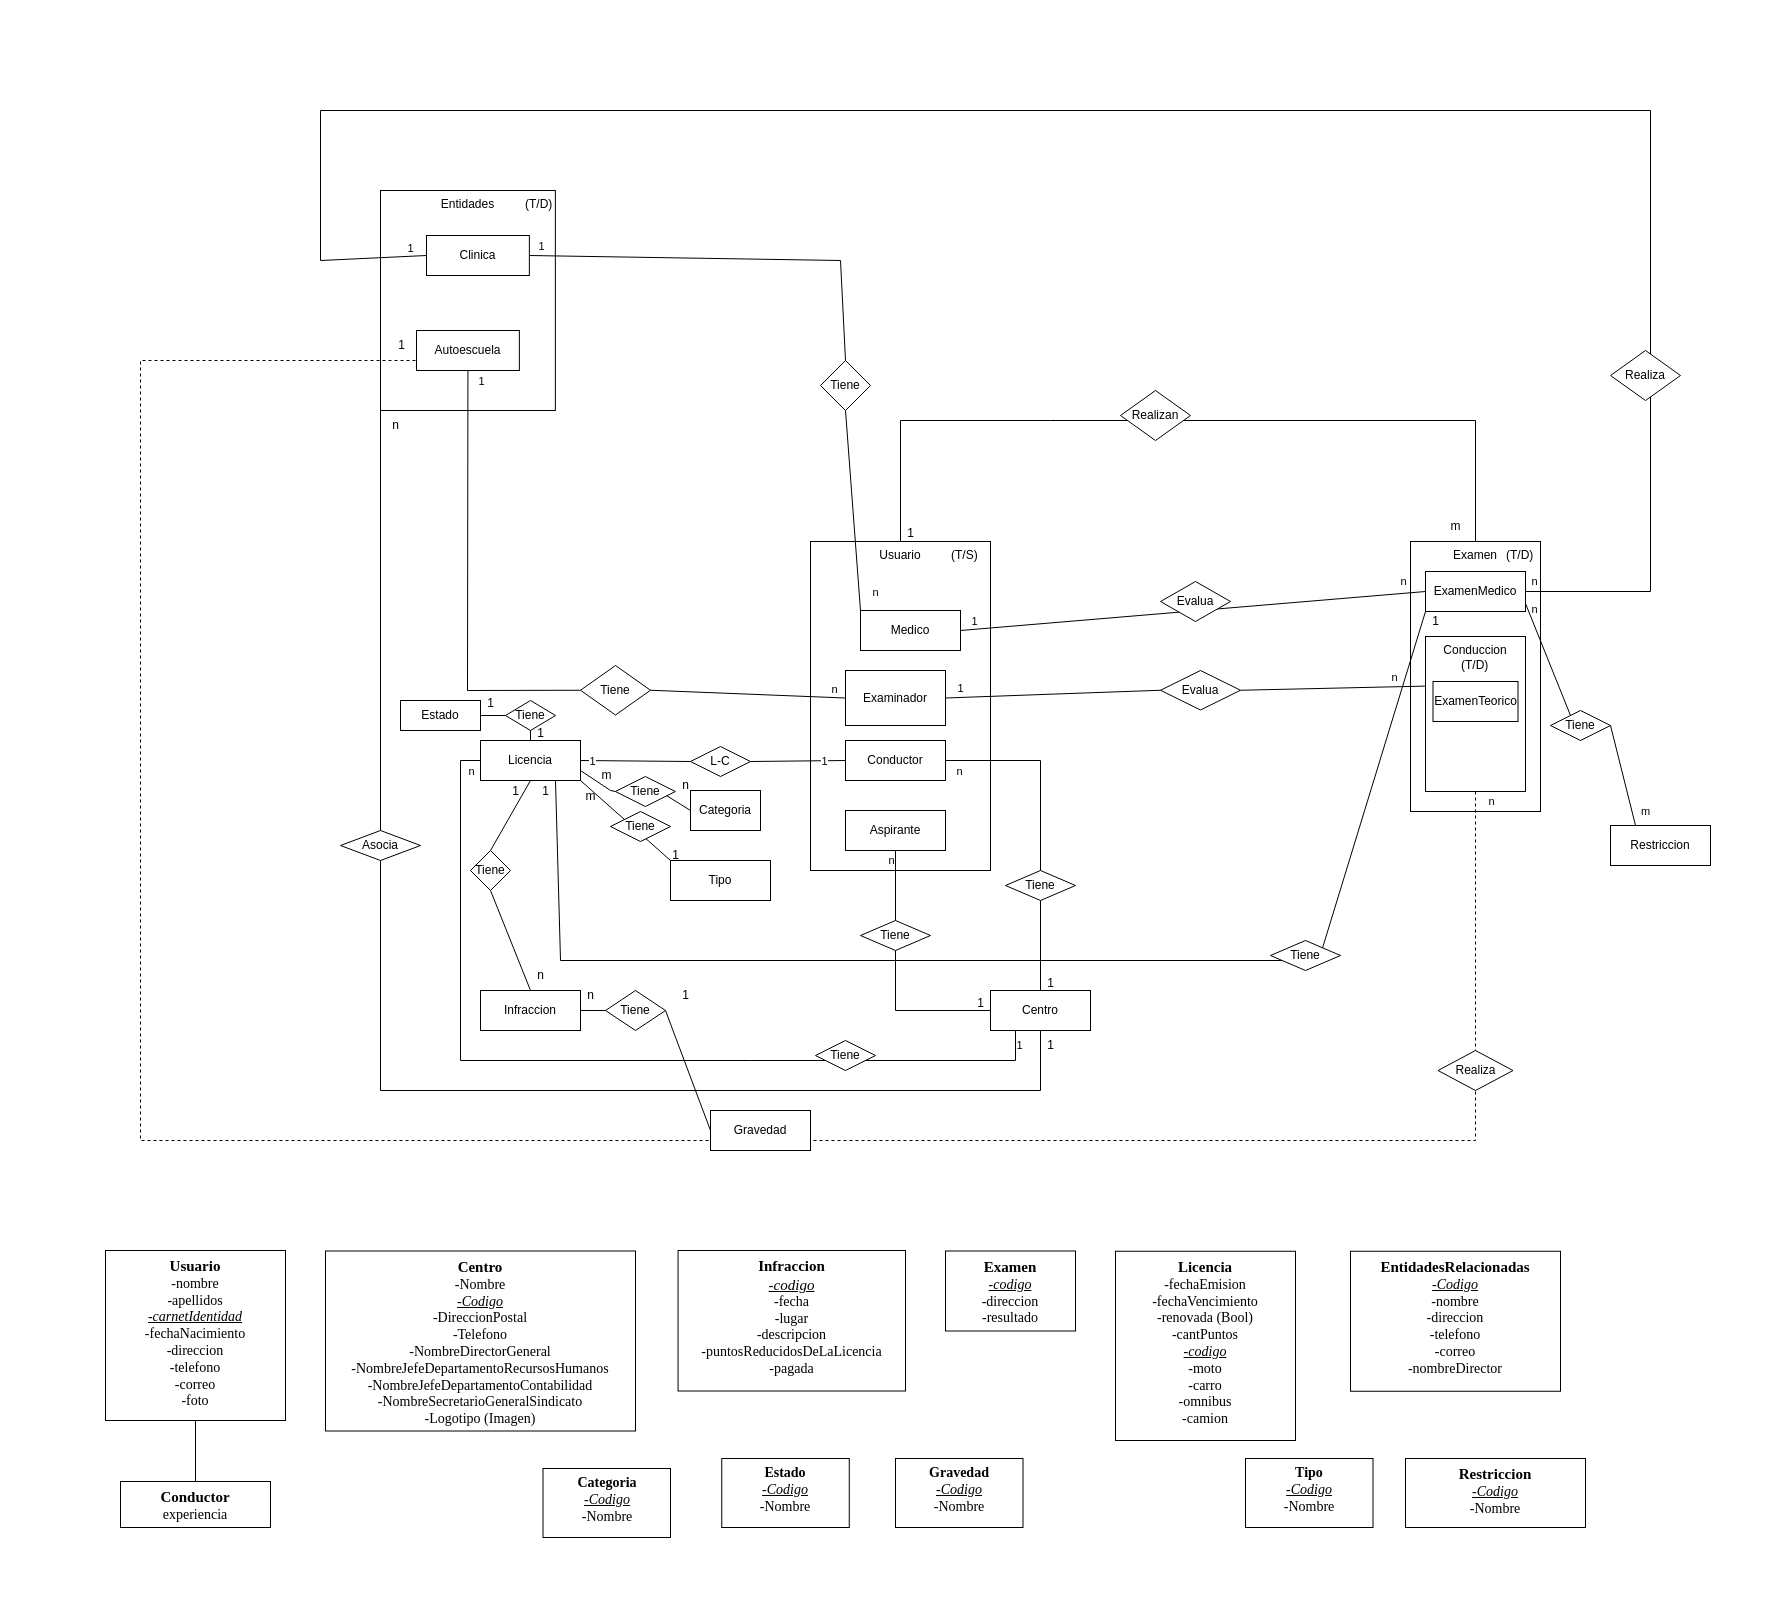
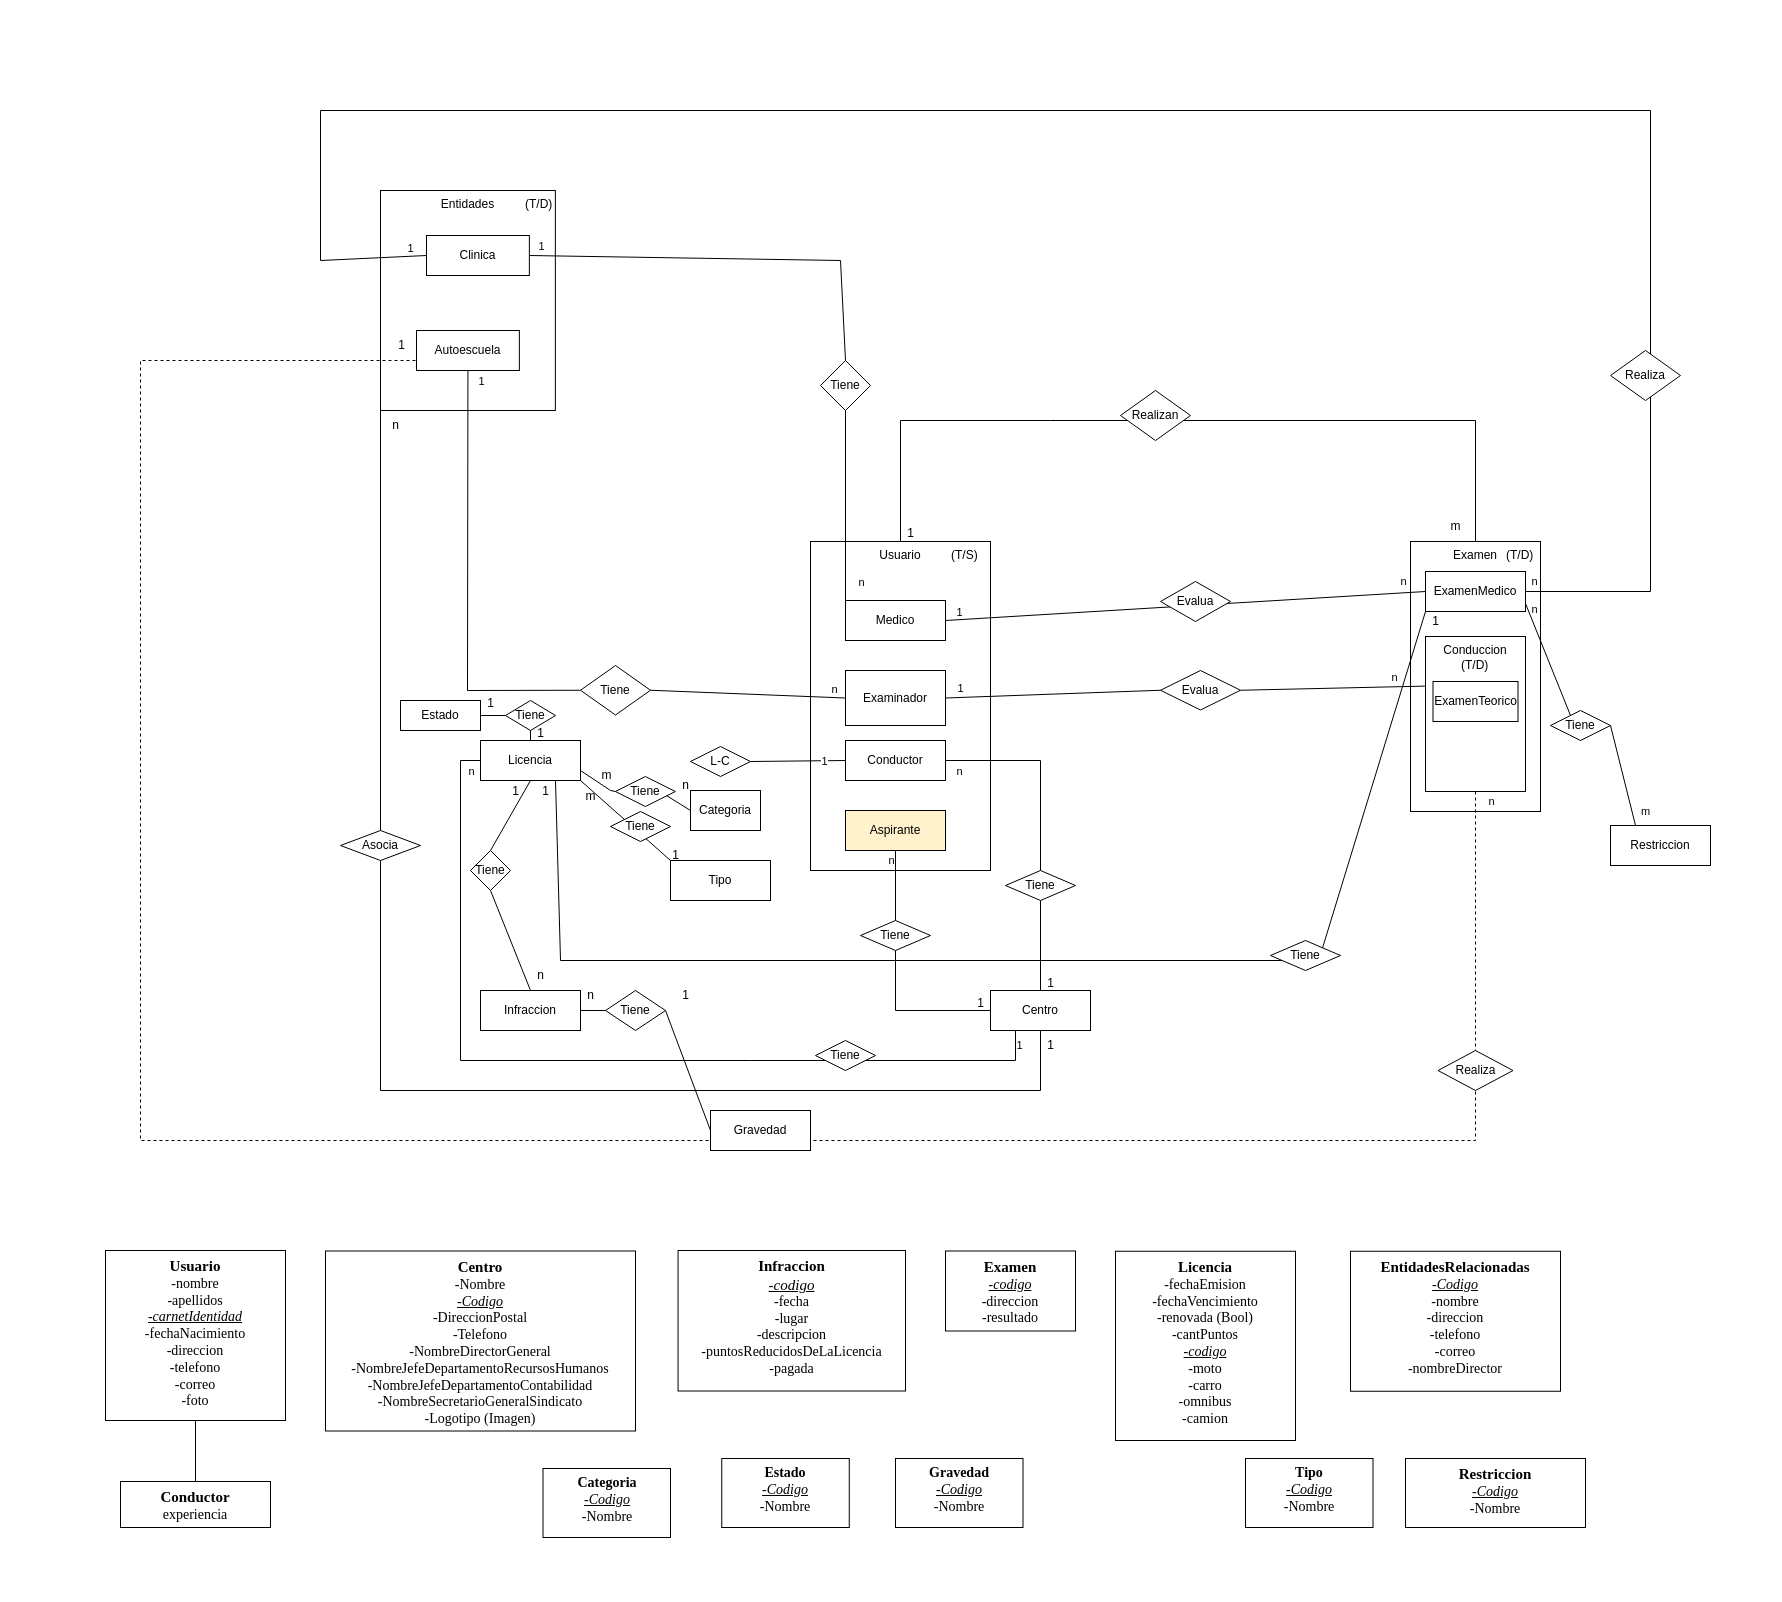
node "Medico": moved (911, 631) -> (896, 621)
edge "Licencia" -- "L-C": removed, label "1"
node "Aspirante": fillcolor #ffffff -> #fff2cc
